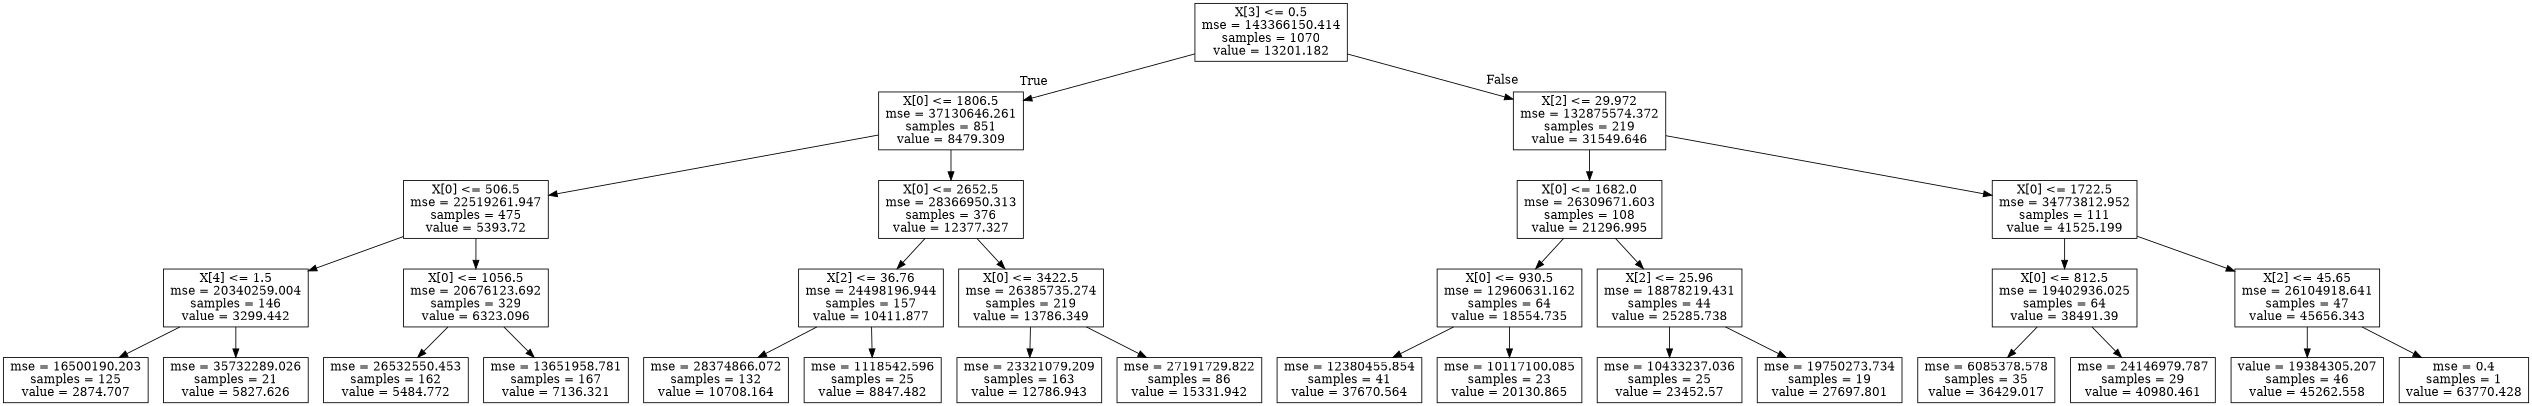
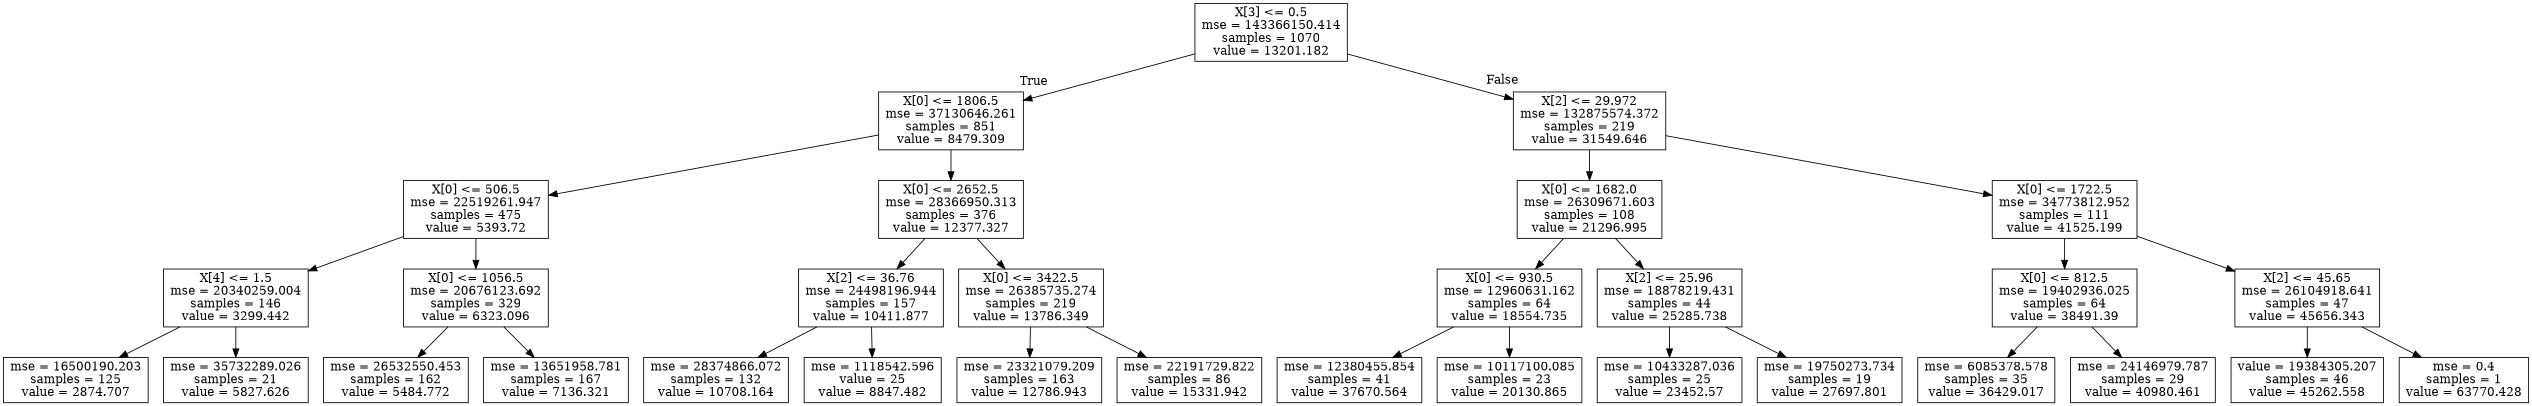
node "mse = 1118542.596 samples = 25 value = 8847.482": label "mse = 1118542.596 samples = 25 value = 8847.482" -> "mse = 1118542.596 value = 25 value = 8847.482"
node "mse = 27191729.822 samples = 86 value = 15331.942": label "mse = 27191729.822 samples = 86 value = 15331.942" -> "mse = 22191729.822 samples = 86 value = 15331.942"
node "mse = 10433237.036 samples = 25 value = 23452.57": label "mse = 10433237.036 samples = 25 value = 23452.57" -> "mse = 10433287.036 samples = 25 value = 23452.57"
